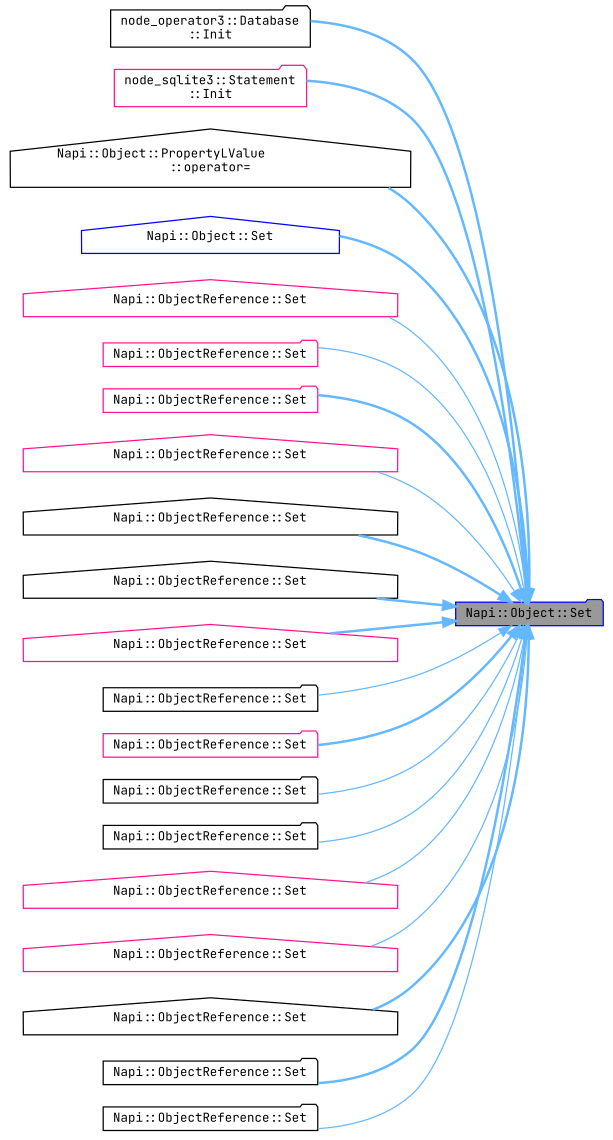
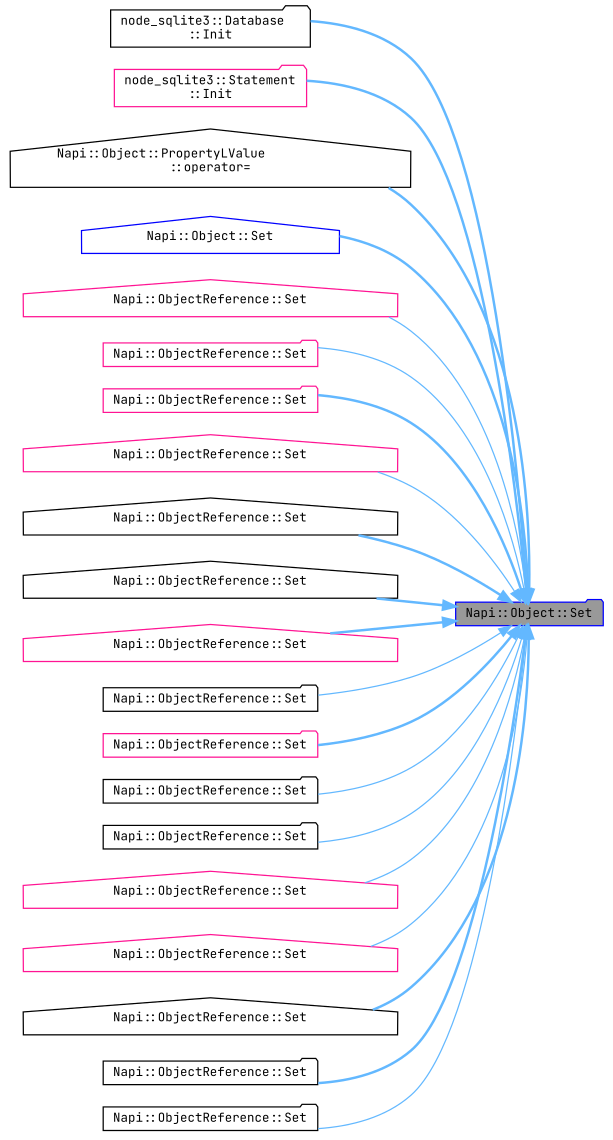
node "node_operator3::Database ::Init": label "node_operator3::Database ::Init" -> "node_sqlite3::Database ::Init"
